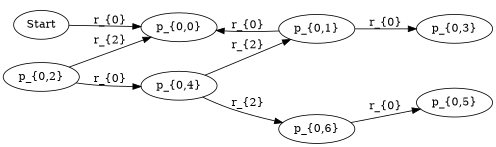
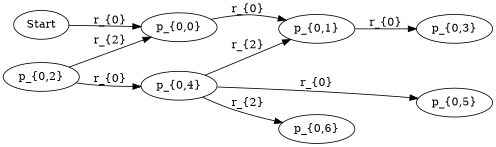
edge "p_{0,1}" -> "p_{0,0}": reversed
edge "p_{0,6}" -> "p_{0,5}": now "p_{0,4}" -> "p_{0,5}"
